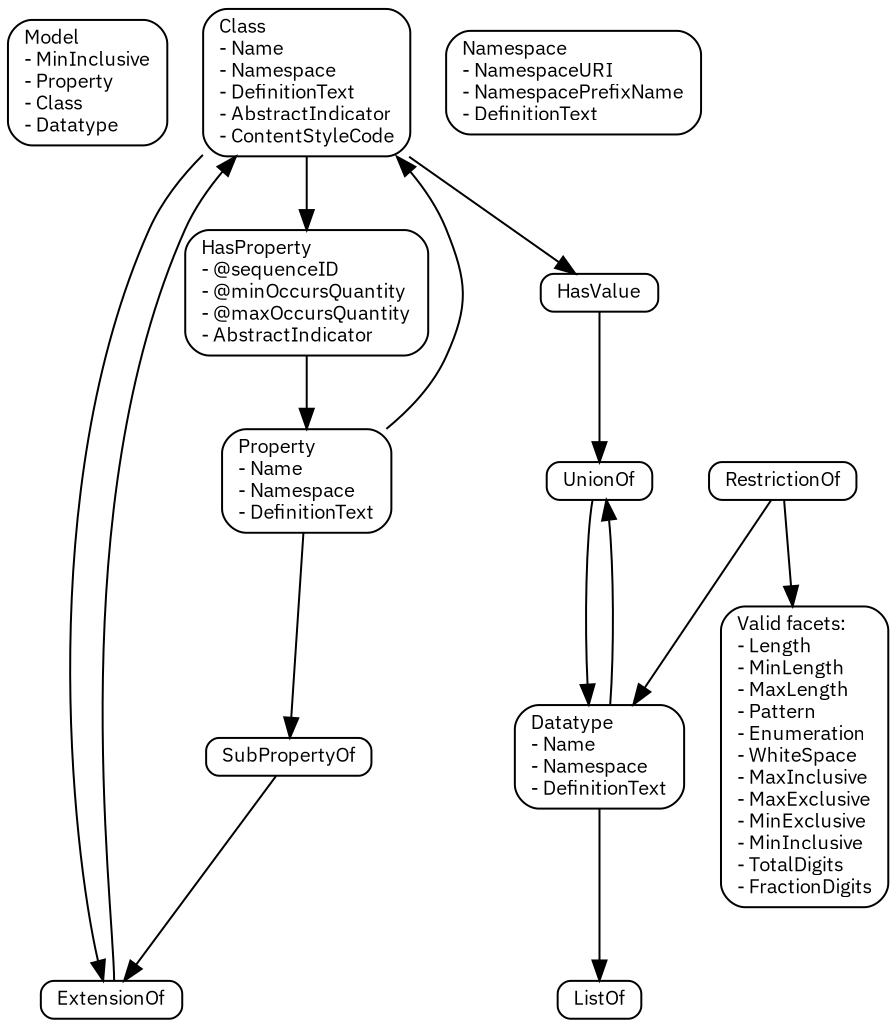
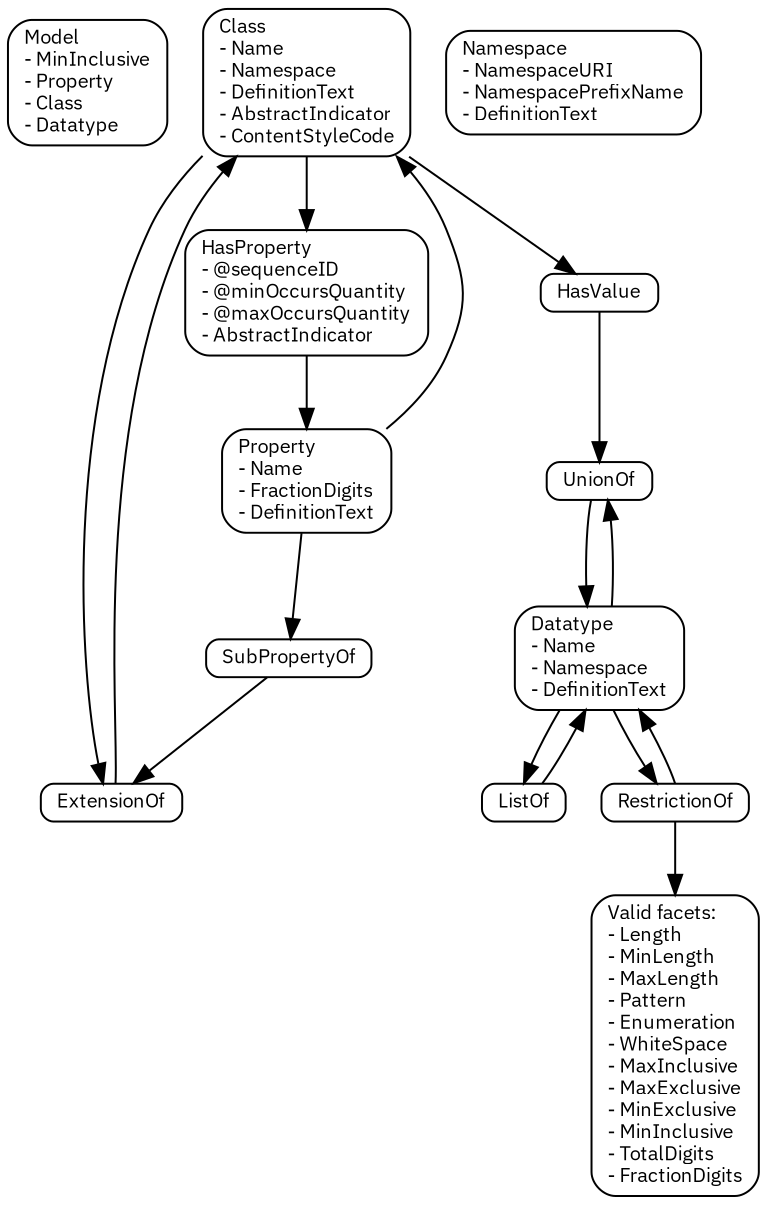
node "Property - Name - Namespace - DefinitionText": label "Property - Name - Namespace - DefinitionText" -> "Property - Name - FractionDigits - DefinitionText"
edge "Datatype - Name - Namespace - DefinitionText" -> "RestrictionOf": added
edge "ListOf" -> "Datatype - Name - Namespace - DefinitionText": added
